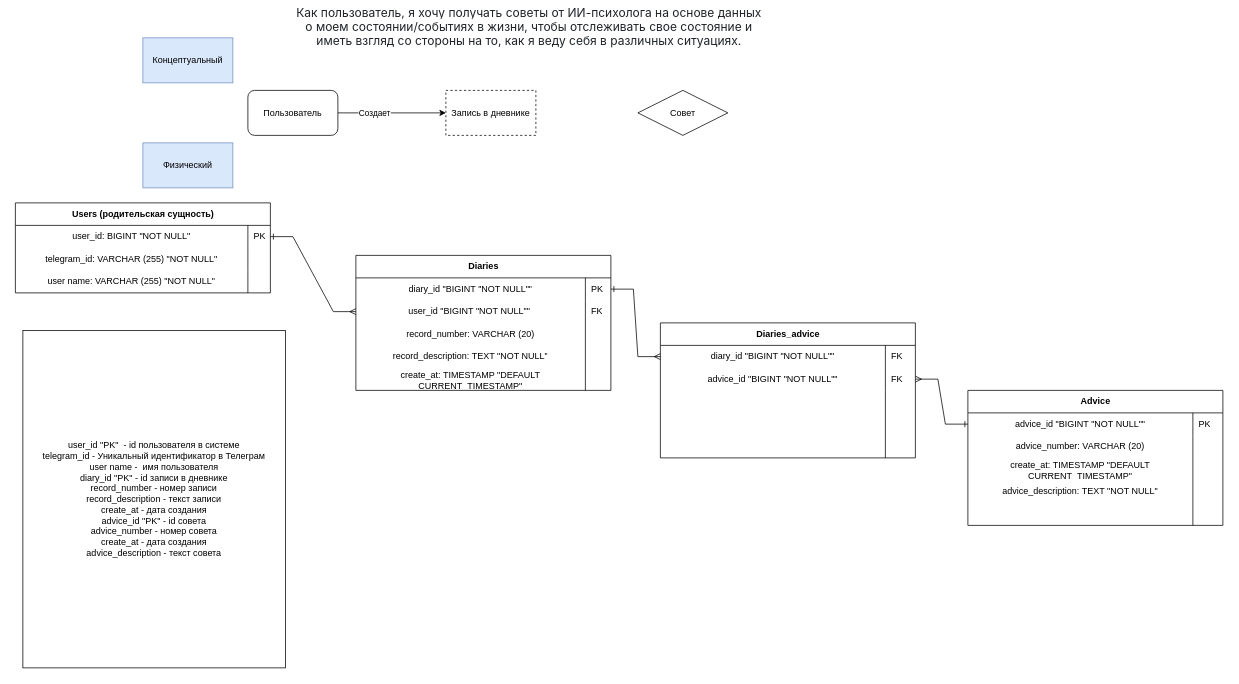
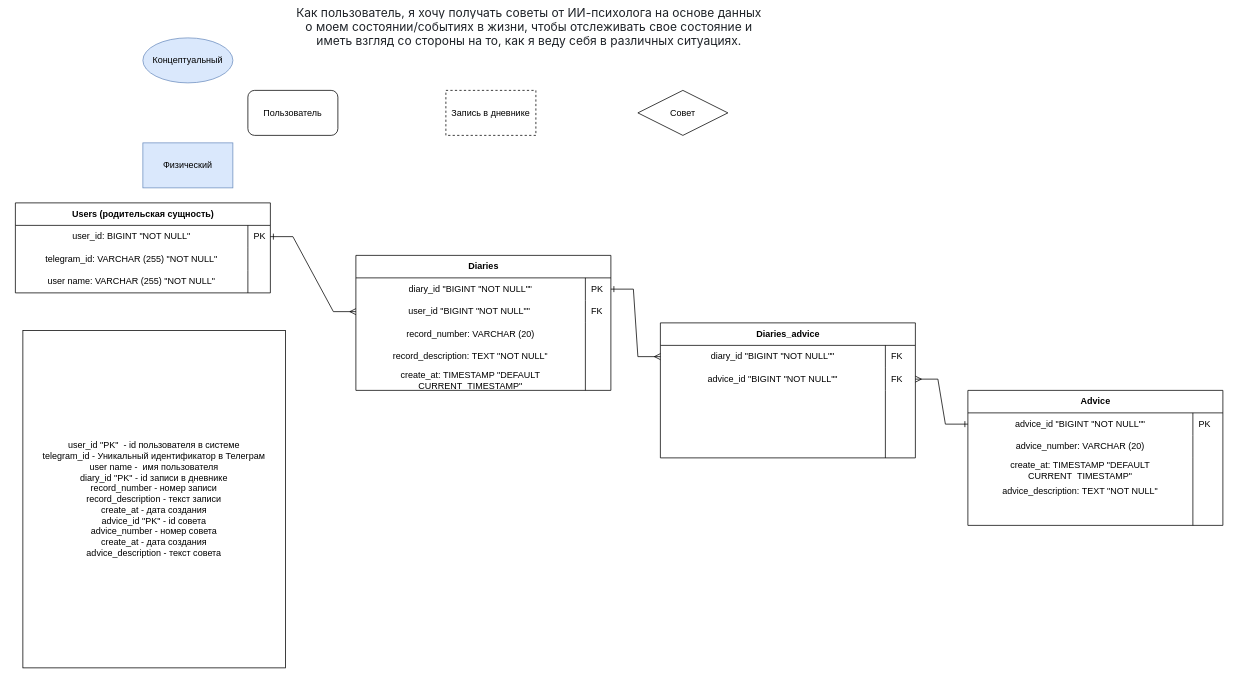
node "Концептуальный": shape rectangle -> ellipse
edge "Пользователь" -> "Запись в дневнике": removed, label "Создает"
